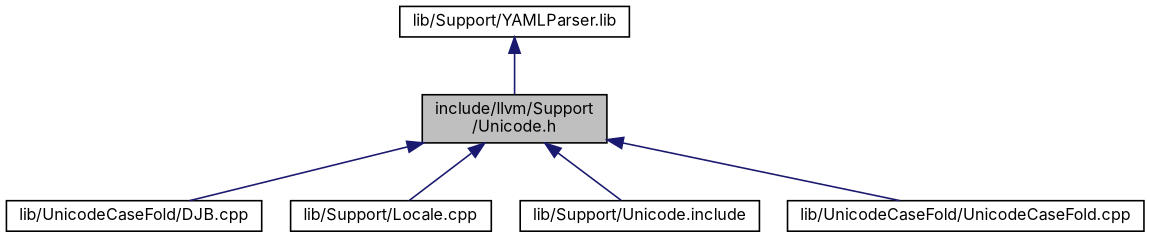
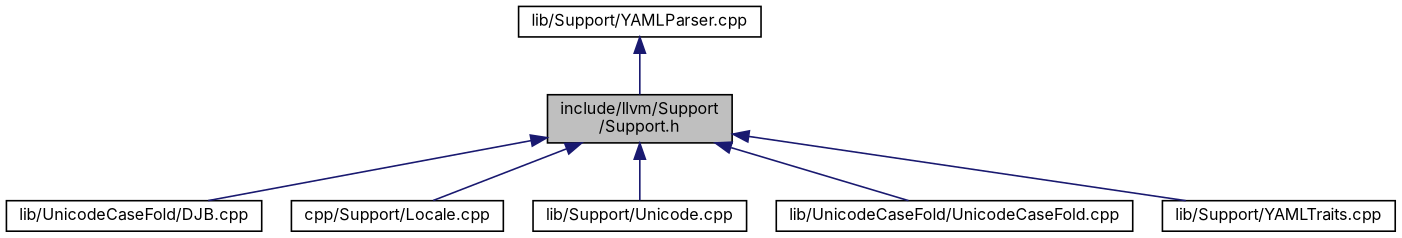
node "lib/Support/YAMLParser.lib": label "lib/Support/YAMLParser.lib" -> "lib/Support/YAMLParser.cpp"
node "include/llvm/Support /Unicode.h": label "include/llvm/Support /Unicode.h" -> "include/llvm/Support /Support.h"
node "lib/Support/Locale.cpp": label "lib/Support/Locale.cpp" -> "cpp/Support/Locale.cpp"
node "lib/Support/Unicode.include": label "lib/Support/Unicode.include" -> "lib/Support/Unicode.cpp"
node "lib/Support/YAMLTraits.cpp": added
